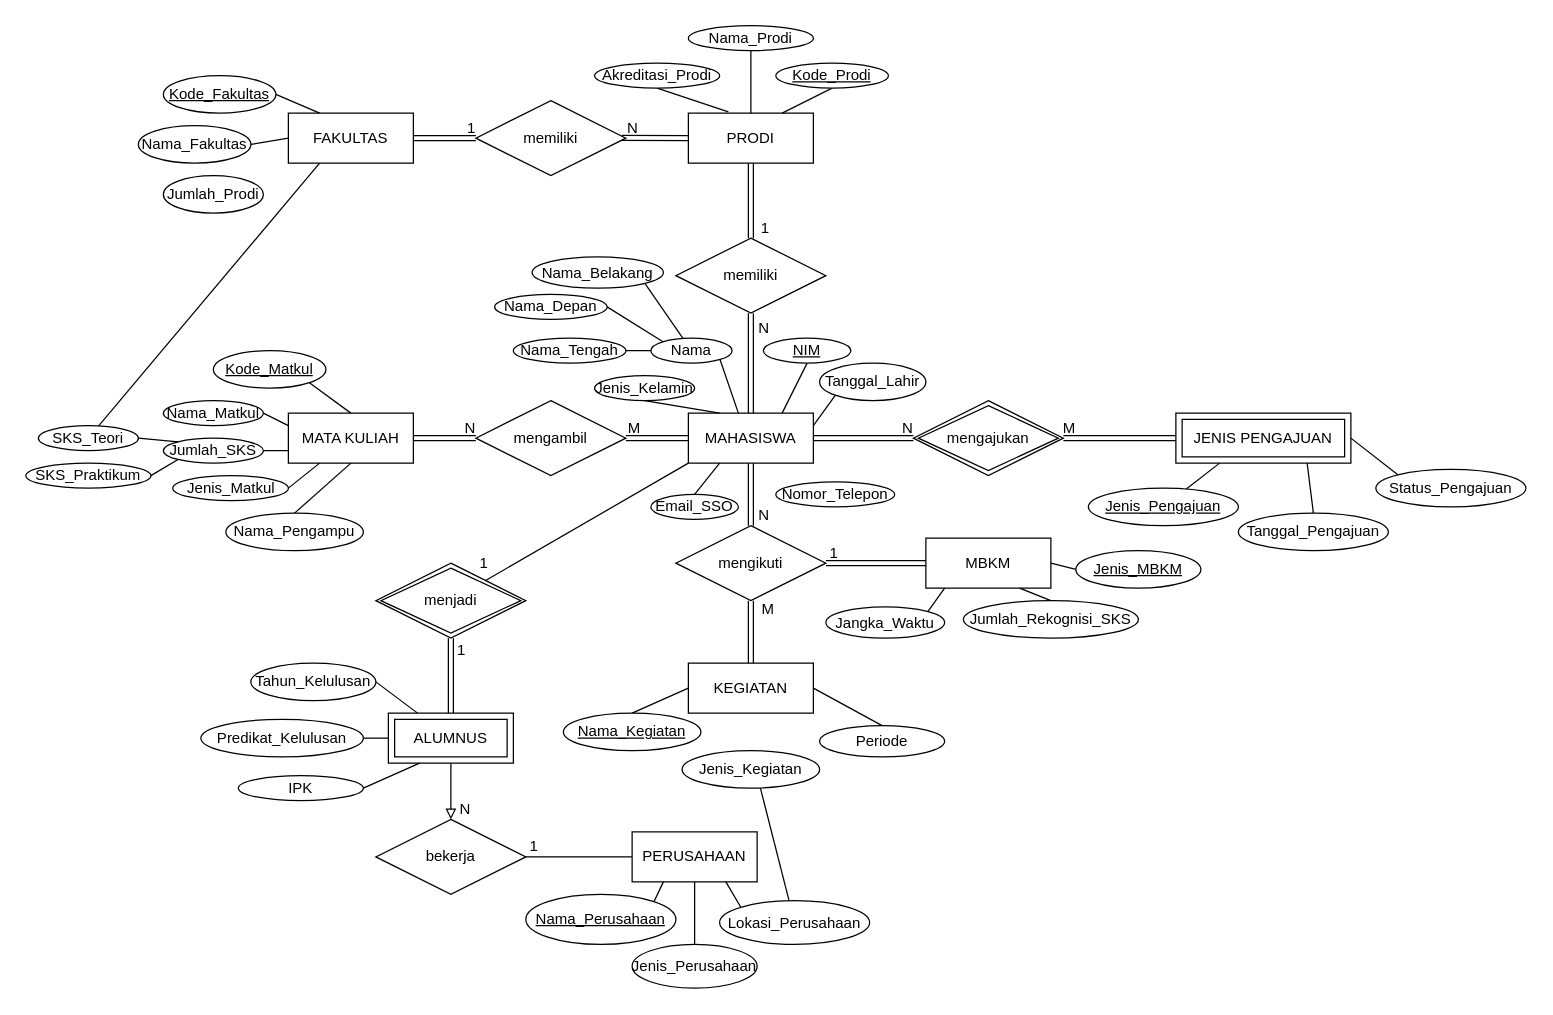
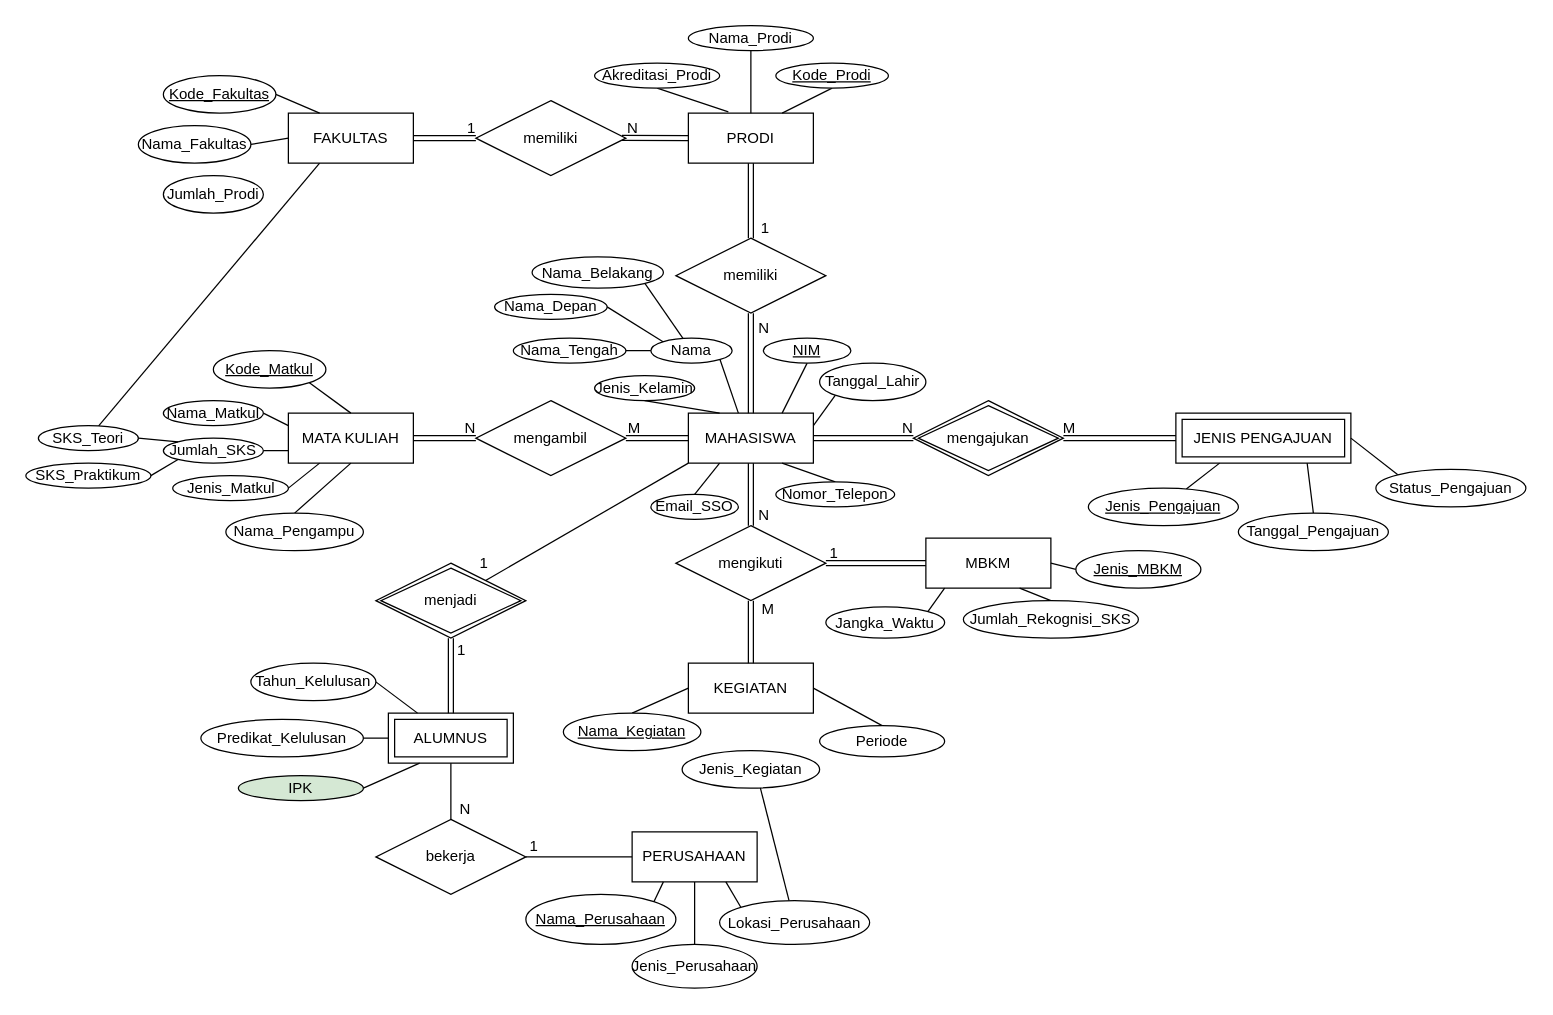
edge "MAHASISWA" -- "Nomor_Telepon": added
node "IPK": fillcolor #ffffff -> #d5e8d4
edge "ALUMNUS" -> "bekerja": arrowhead block -> none
